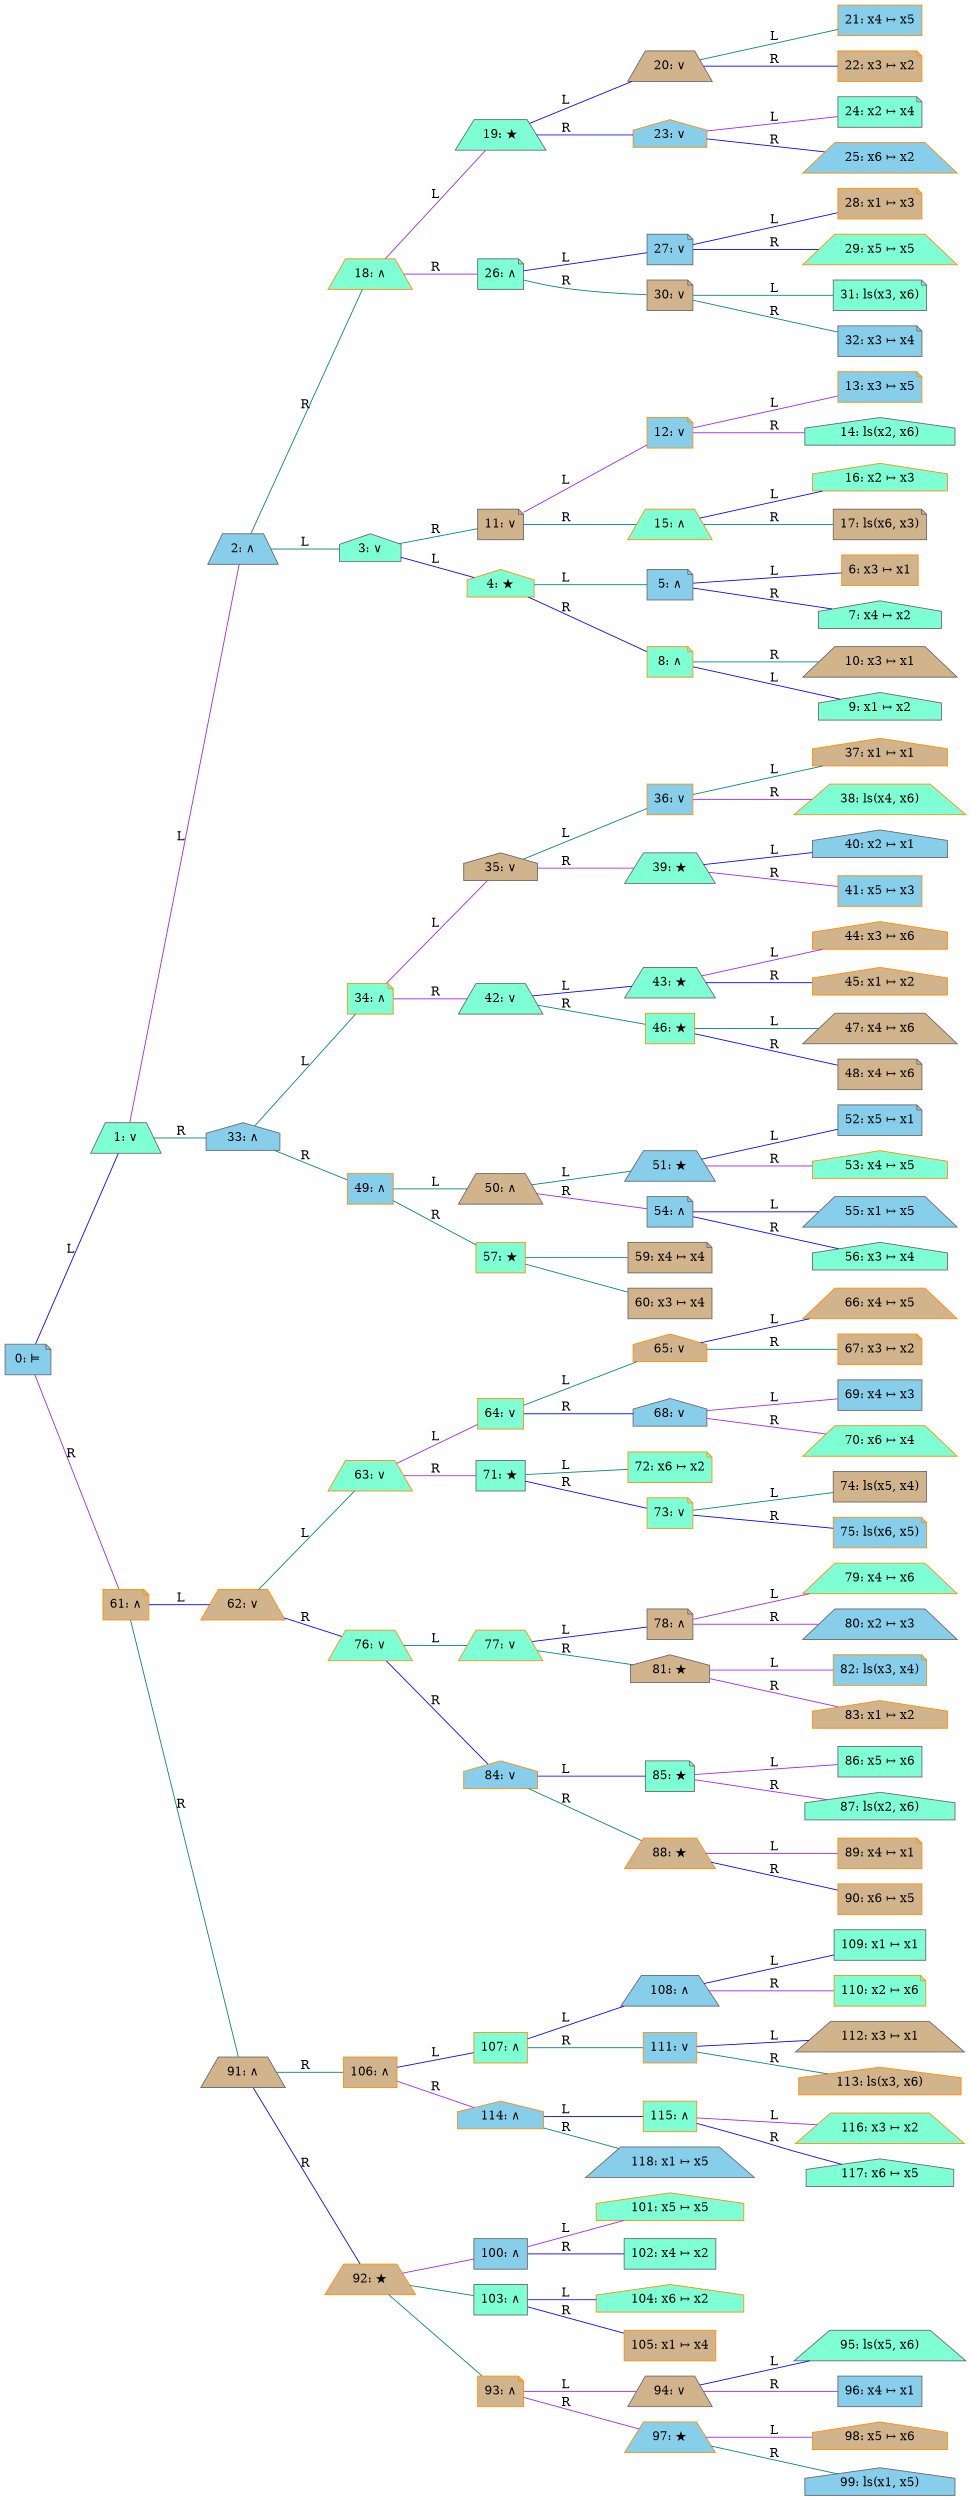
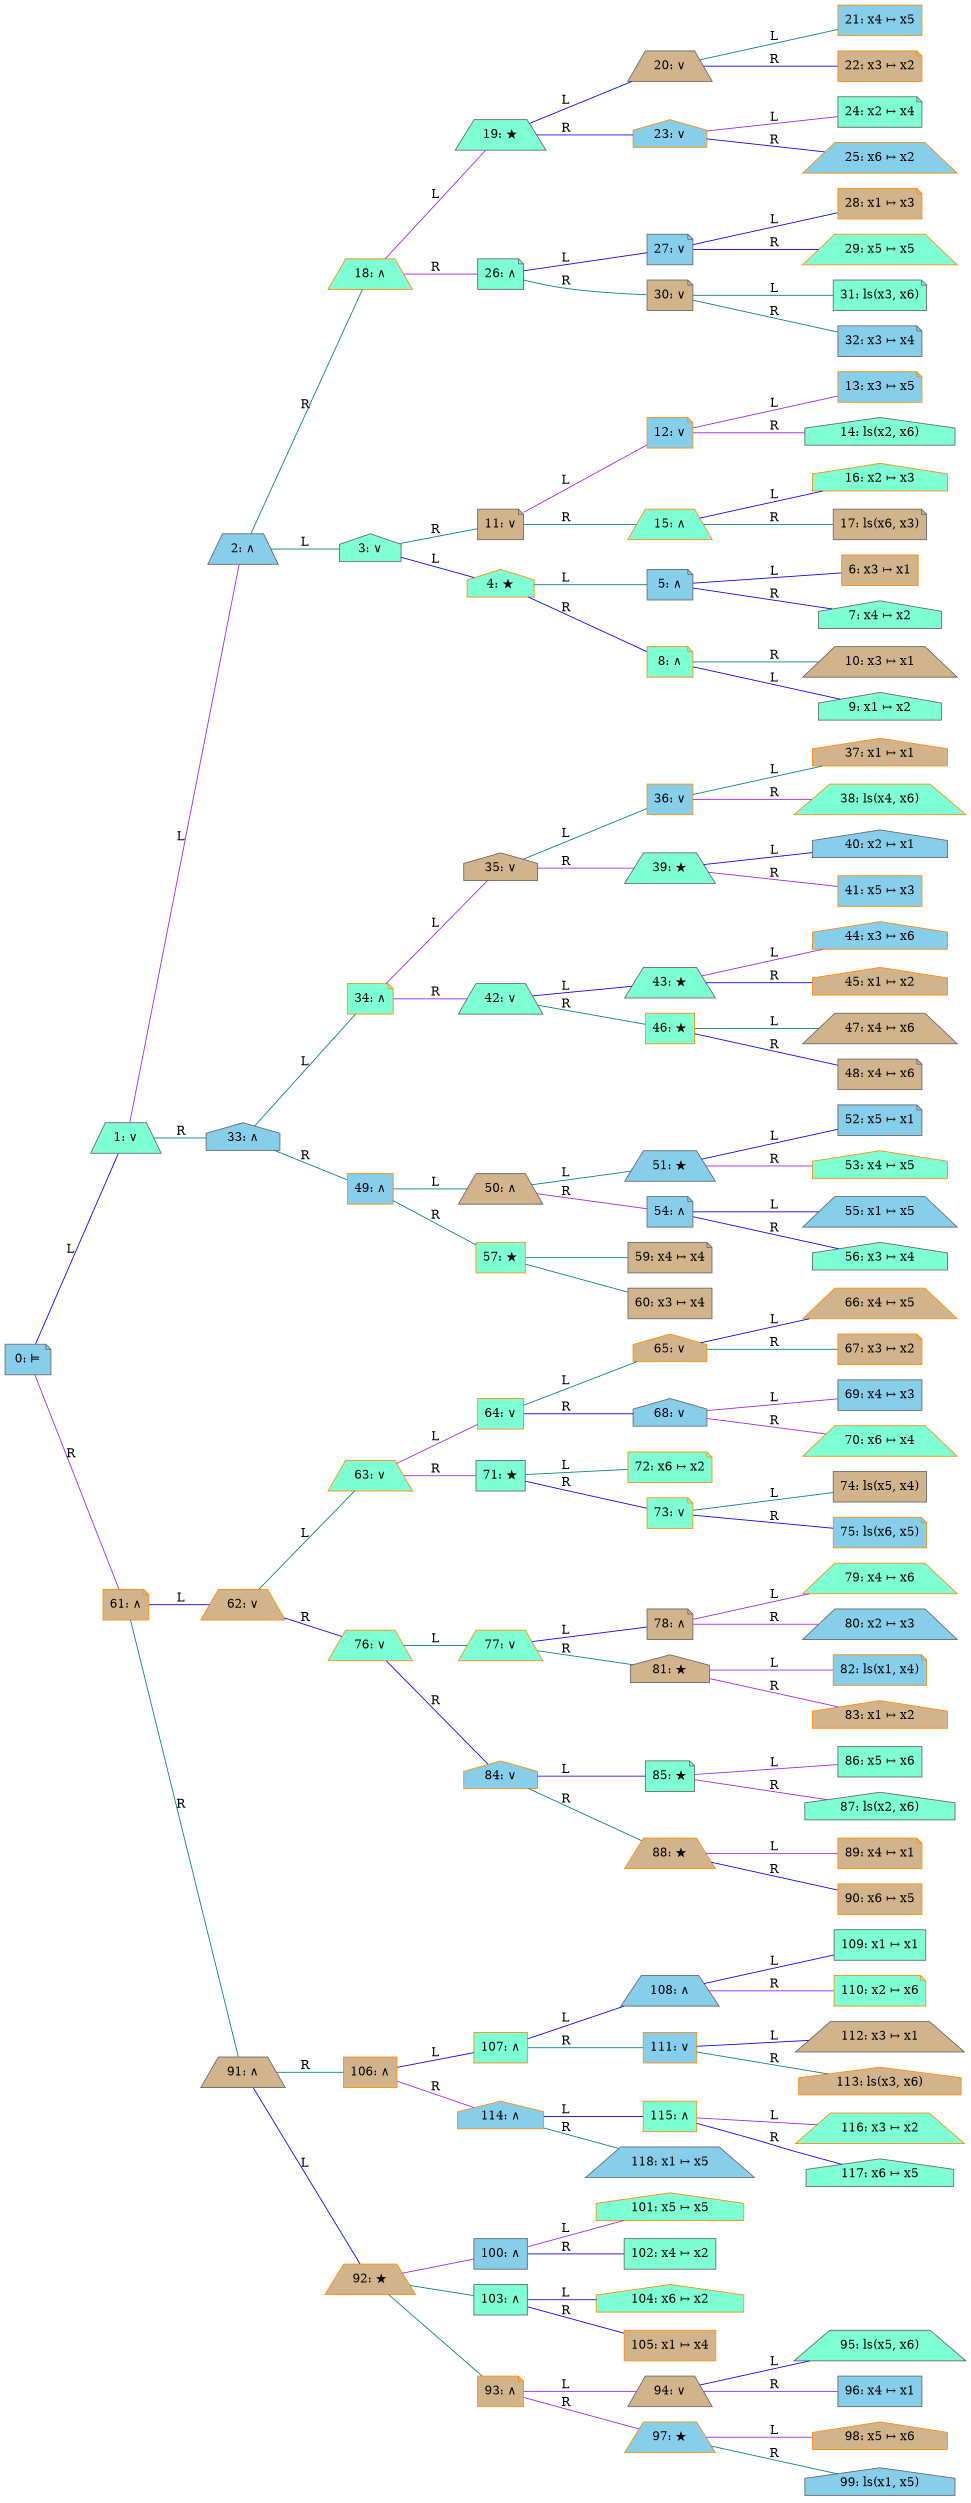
node "44: x3 ↦ x6": fillcolor tan -> skyblue
node "82: ls(x3, x4)": label "82: ls(x3, x4)" -> "82: ls(x1, x4)"
edge "91: ∧" -- "92: ★": label "R" -> "L"
